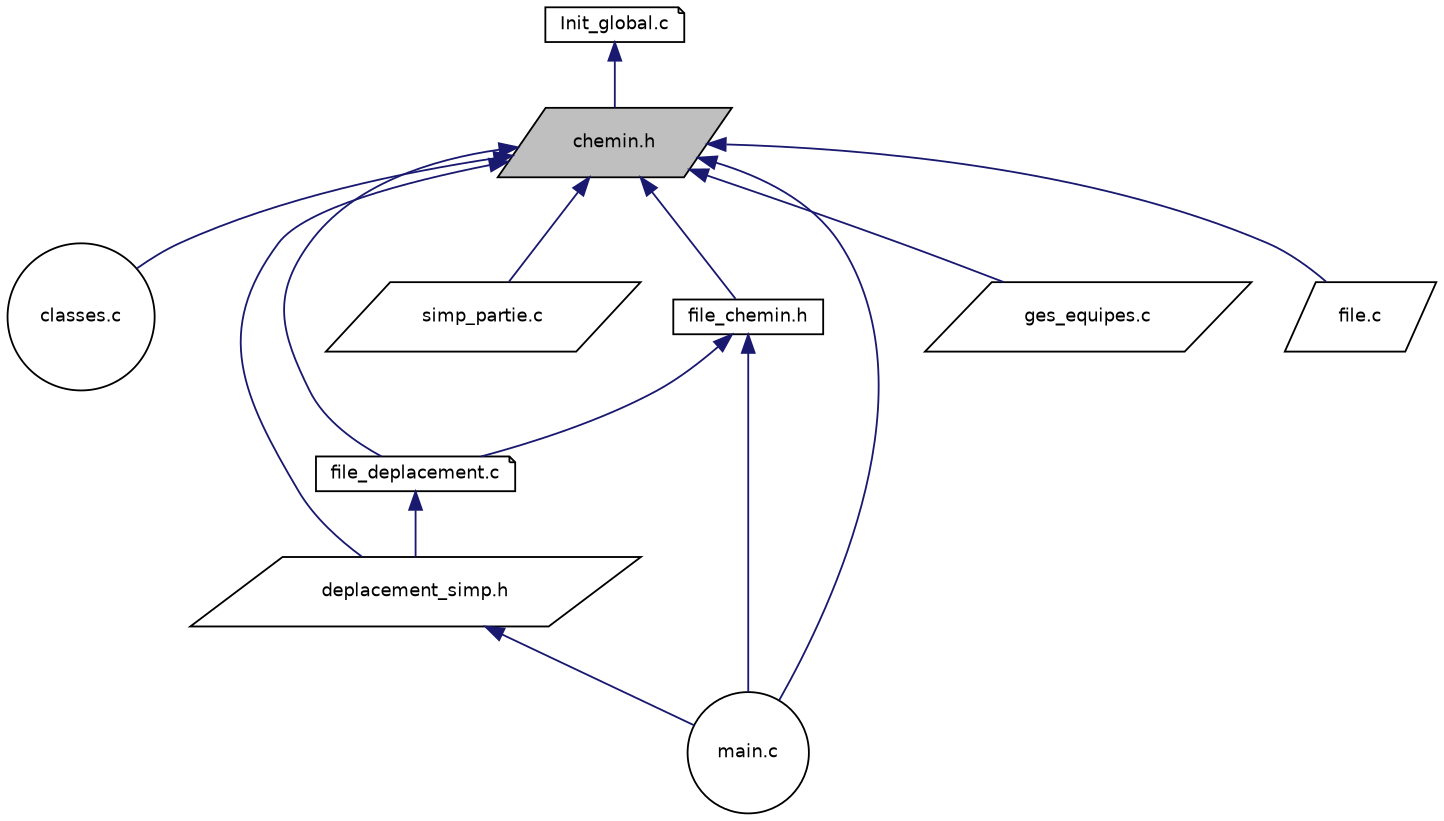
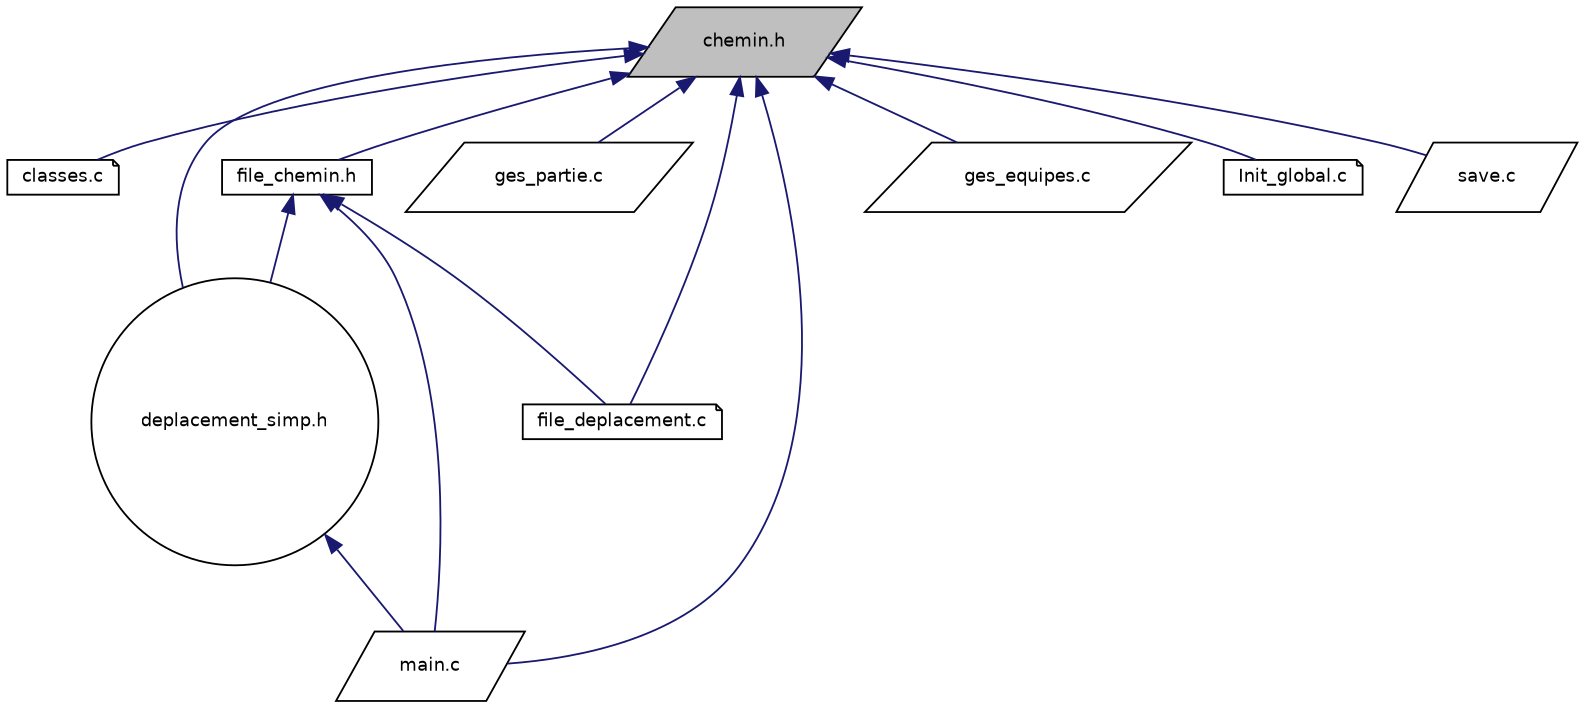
edge "chemin.h" -> "Init_global.c": reversed
node "classes.c": shape circle -> note
node "simp_partie.c": label "simp_partie.c" -> "ges_partie.c"
node "file.c": label "file.c" -> "save.c"
edge "deplacement_simp.h" -> "file_deplacement.c": now "deplacement_simp.h" -> "file_chemin.h"
node "deplacement_simp.h": shape parallelogram -> circle
node "main.c": shape circle -> parallelogram
